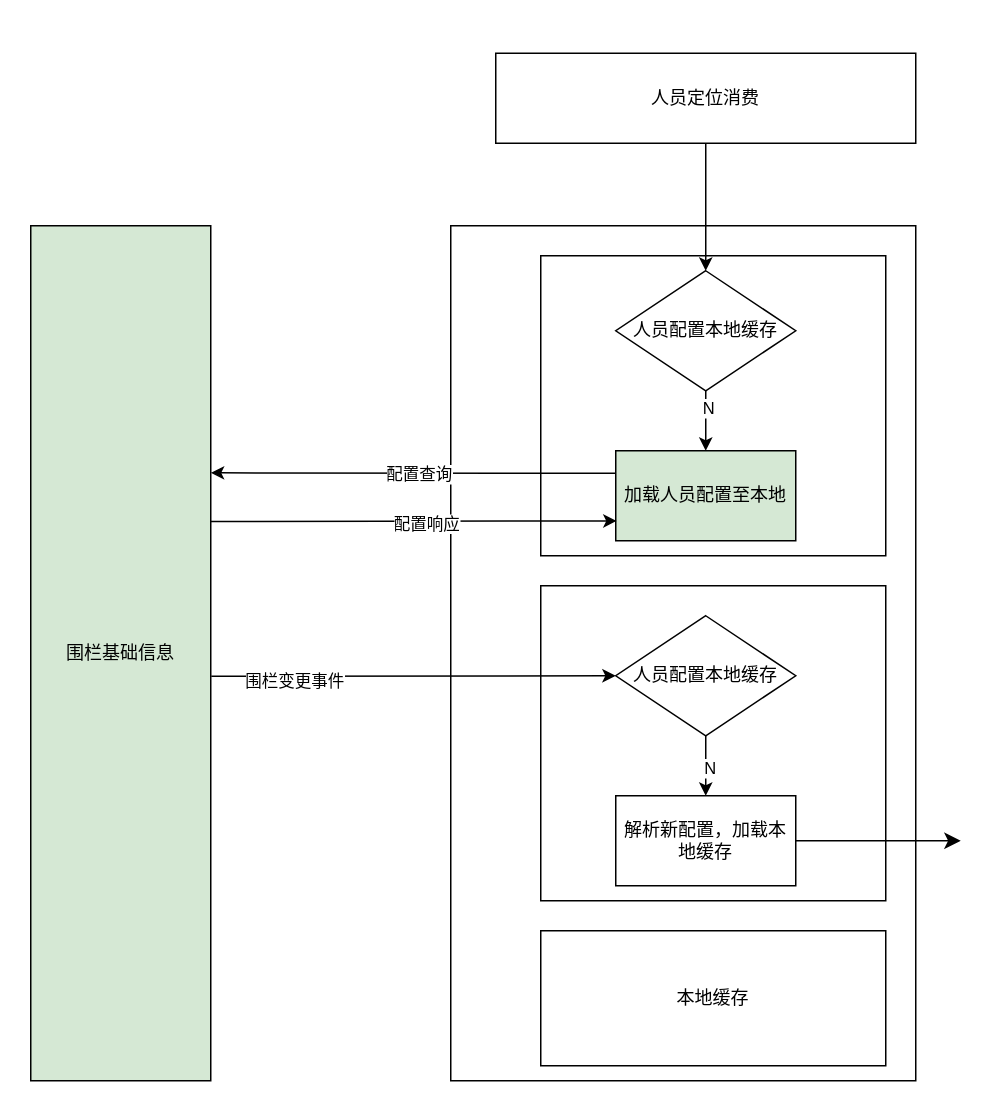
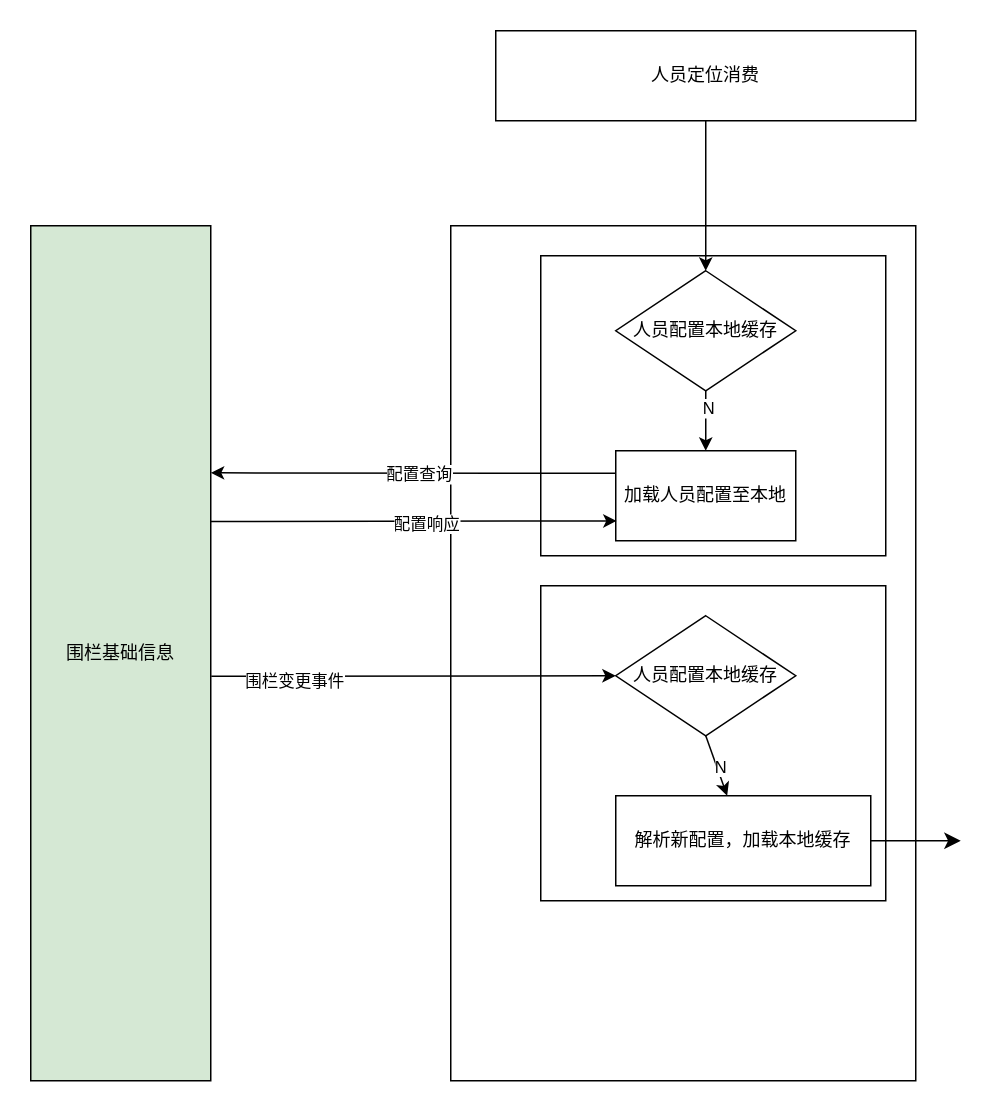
node "人员定位消费": moved (706, 98) -> (706, 76)
node "加载人员配置至本地": fillcolor #d5e8d4 -> #ffffff
node "解析新配置，加载本地缓存": size 180x90 -> 255x90
node "本地缓存": removed
